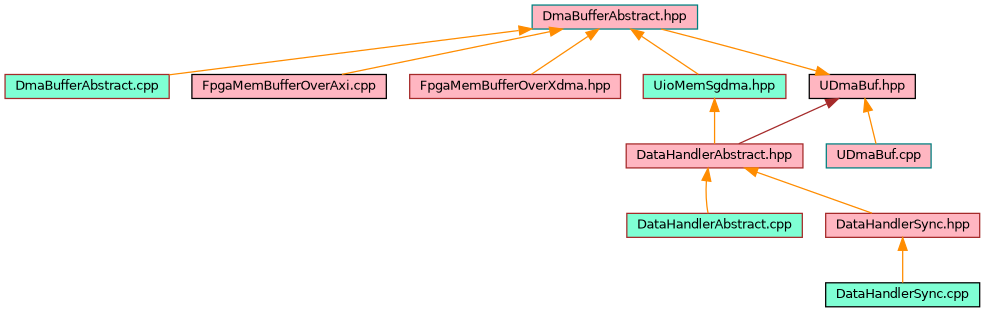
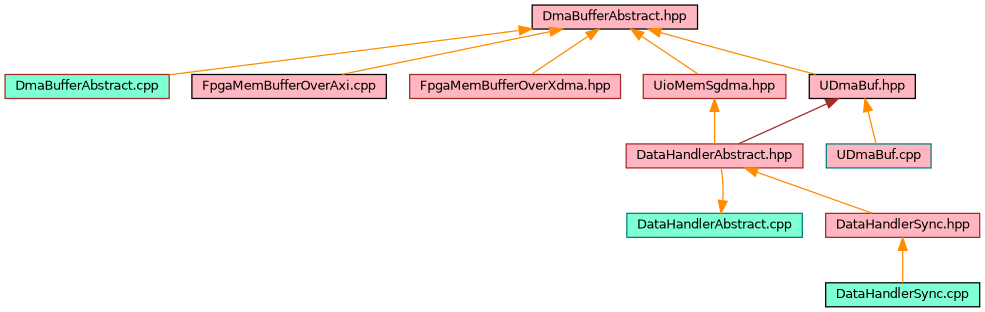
node "DmaBufferAbstract.hpp": color teal -> black
edge "DmaBufferAbstract.hpp" -> "UDmaBuf.hpp": reversed
node "UioMemSgdma.hpp": fillcolor aquamarine -> lightpink
edge "DataHandlerAbstract.cpp" -> "DataHandlerAbstract.hpp": reversed
node "DataHandlerAbstract.cpp": color brown -> teal
